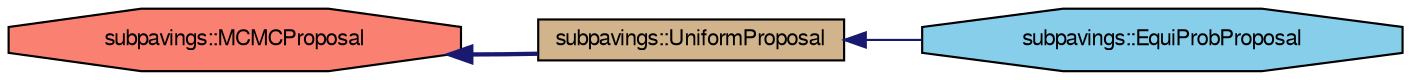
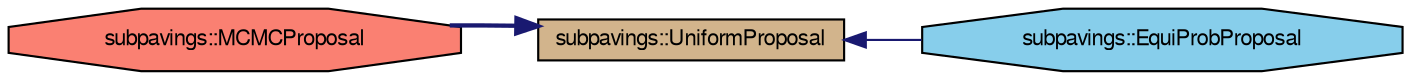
edge "subpavings::UniformProposal" -> "subpavings::MCMCProposal": reversed
